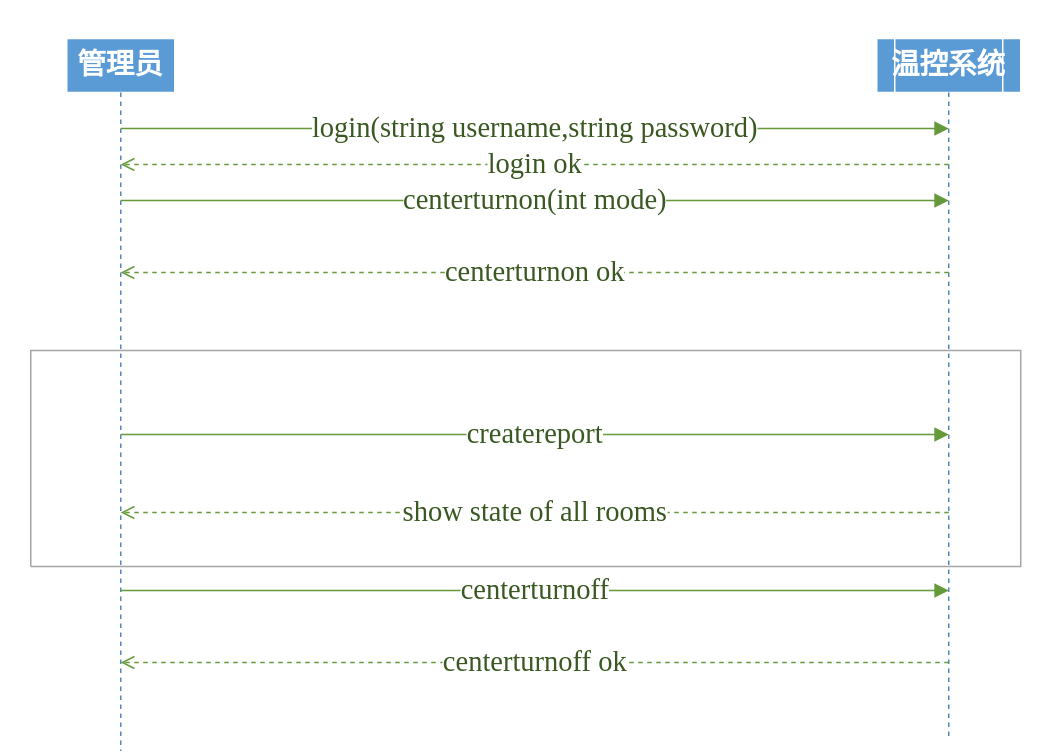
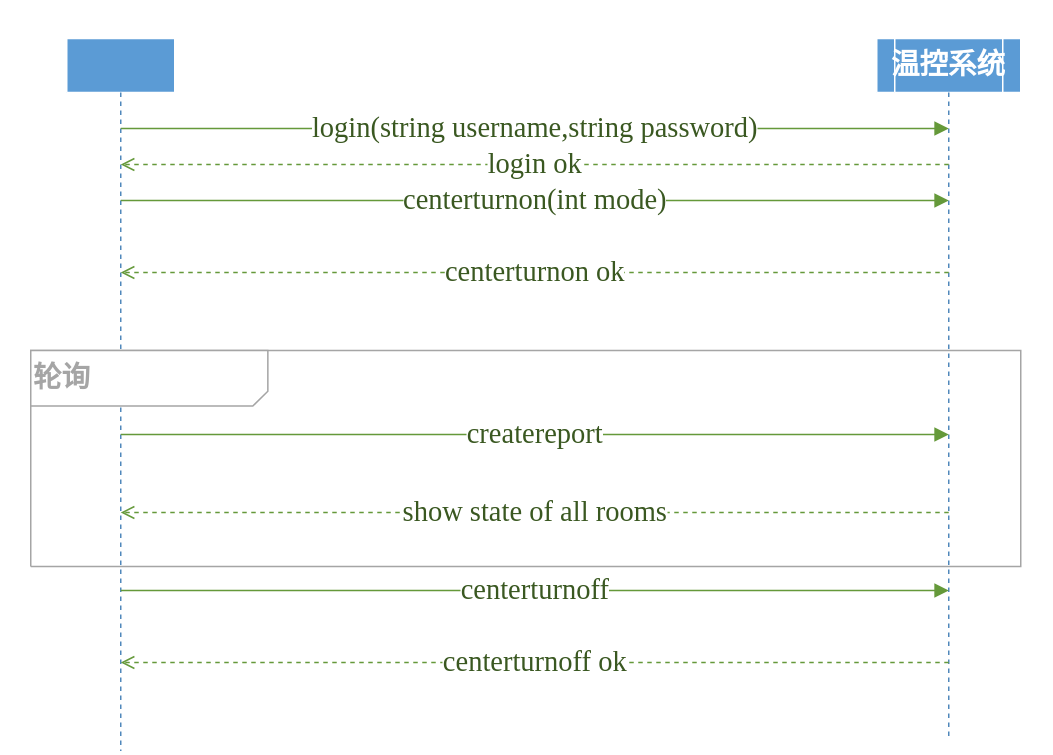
node "管理员": removed
node "轮询": added
